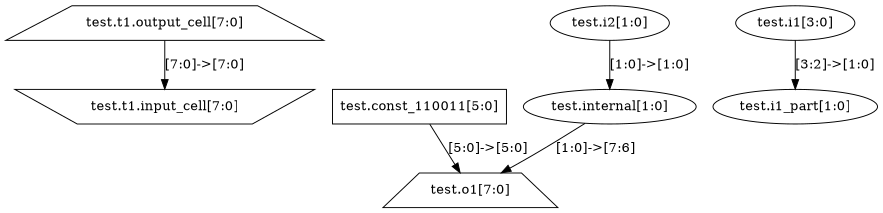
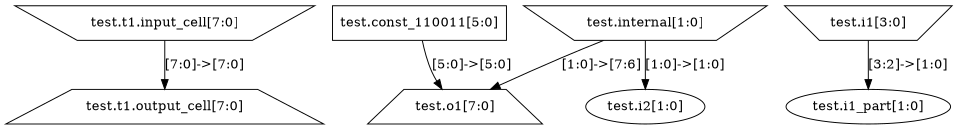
node "test.i1[3:0]": shape ellipse -> invtrapezium
edge "test.t1.output_cell[7:0]" -> "test.t1.input_cell[7:0]": reversed
edge "test.i2[1:0]" -> "test.internal[1:0]": reversed
node "test.internal[1:0]": shape ellipse -> invtrapezium
